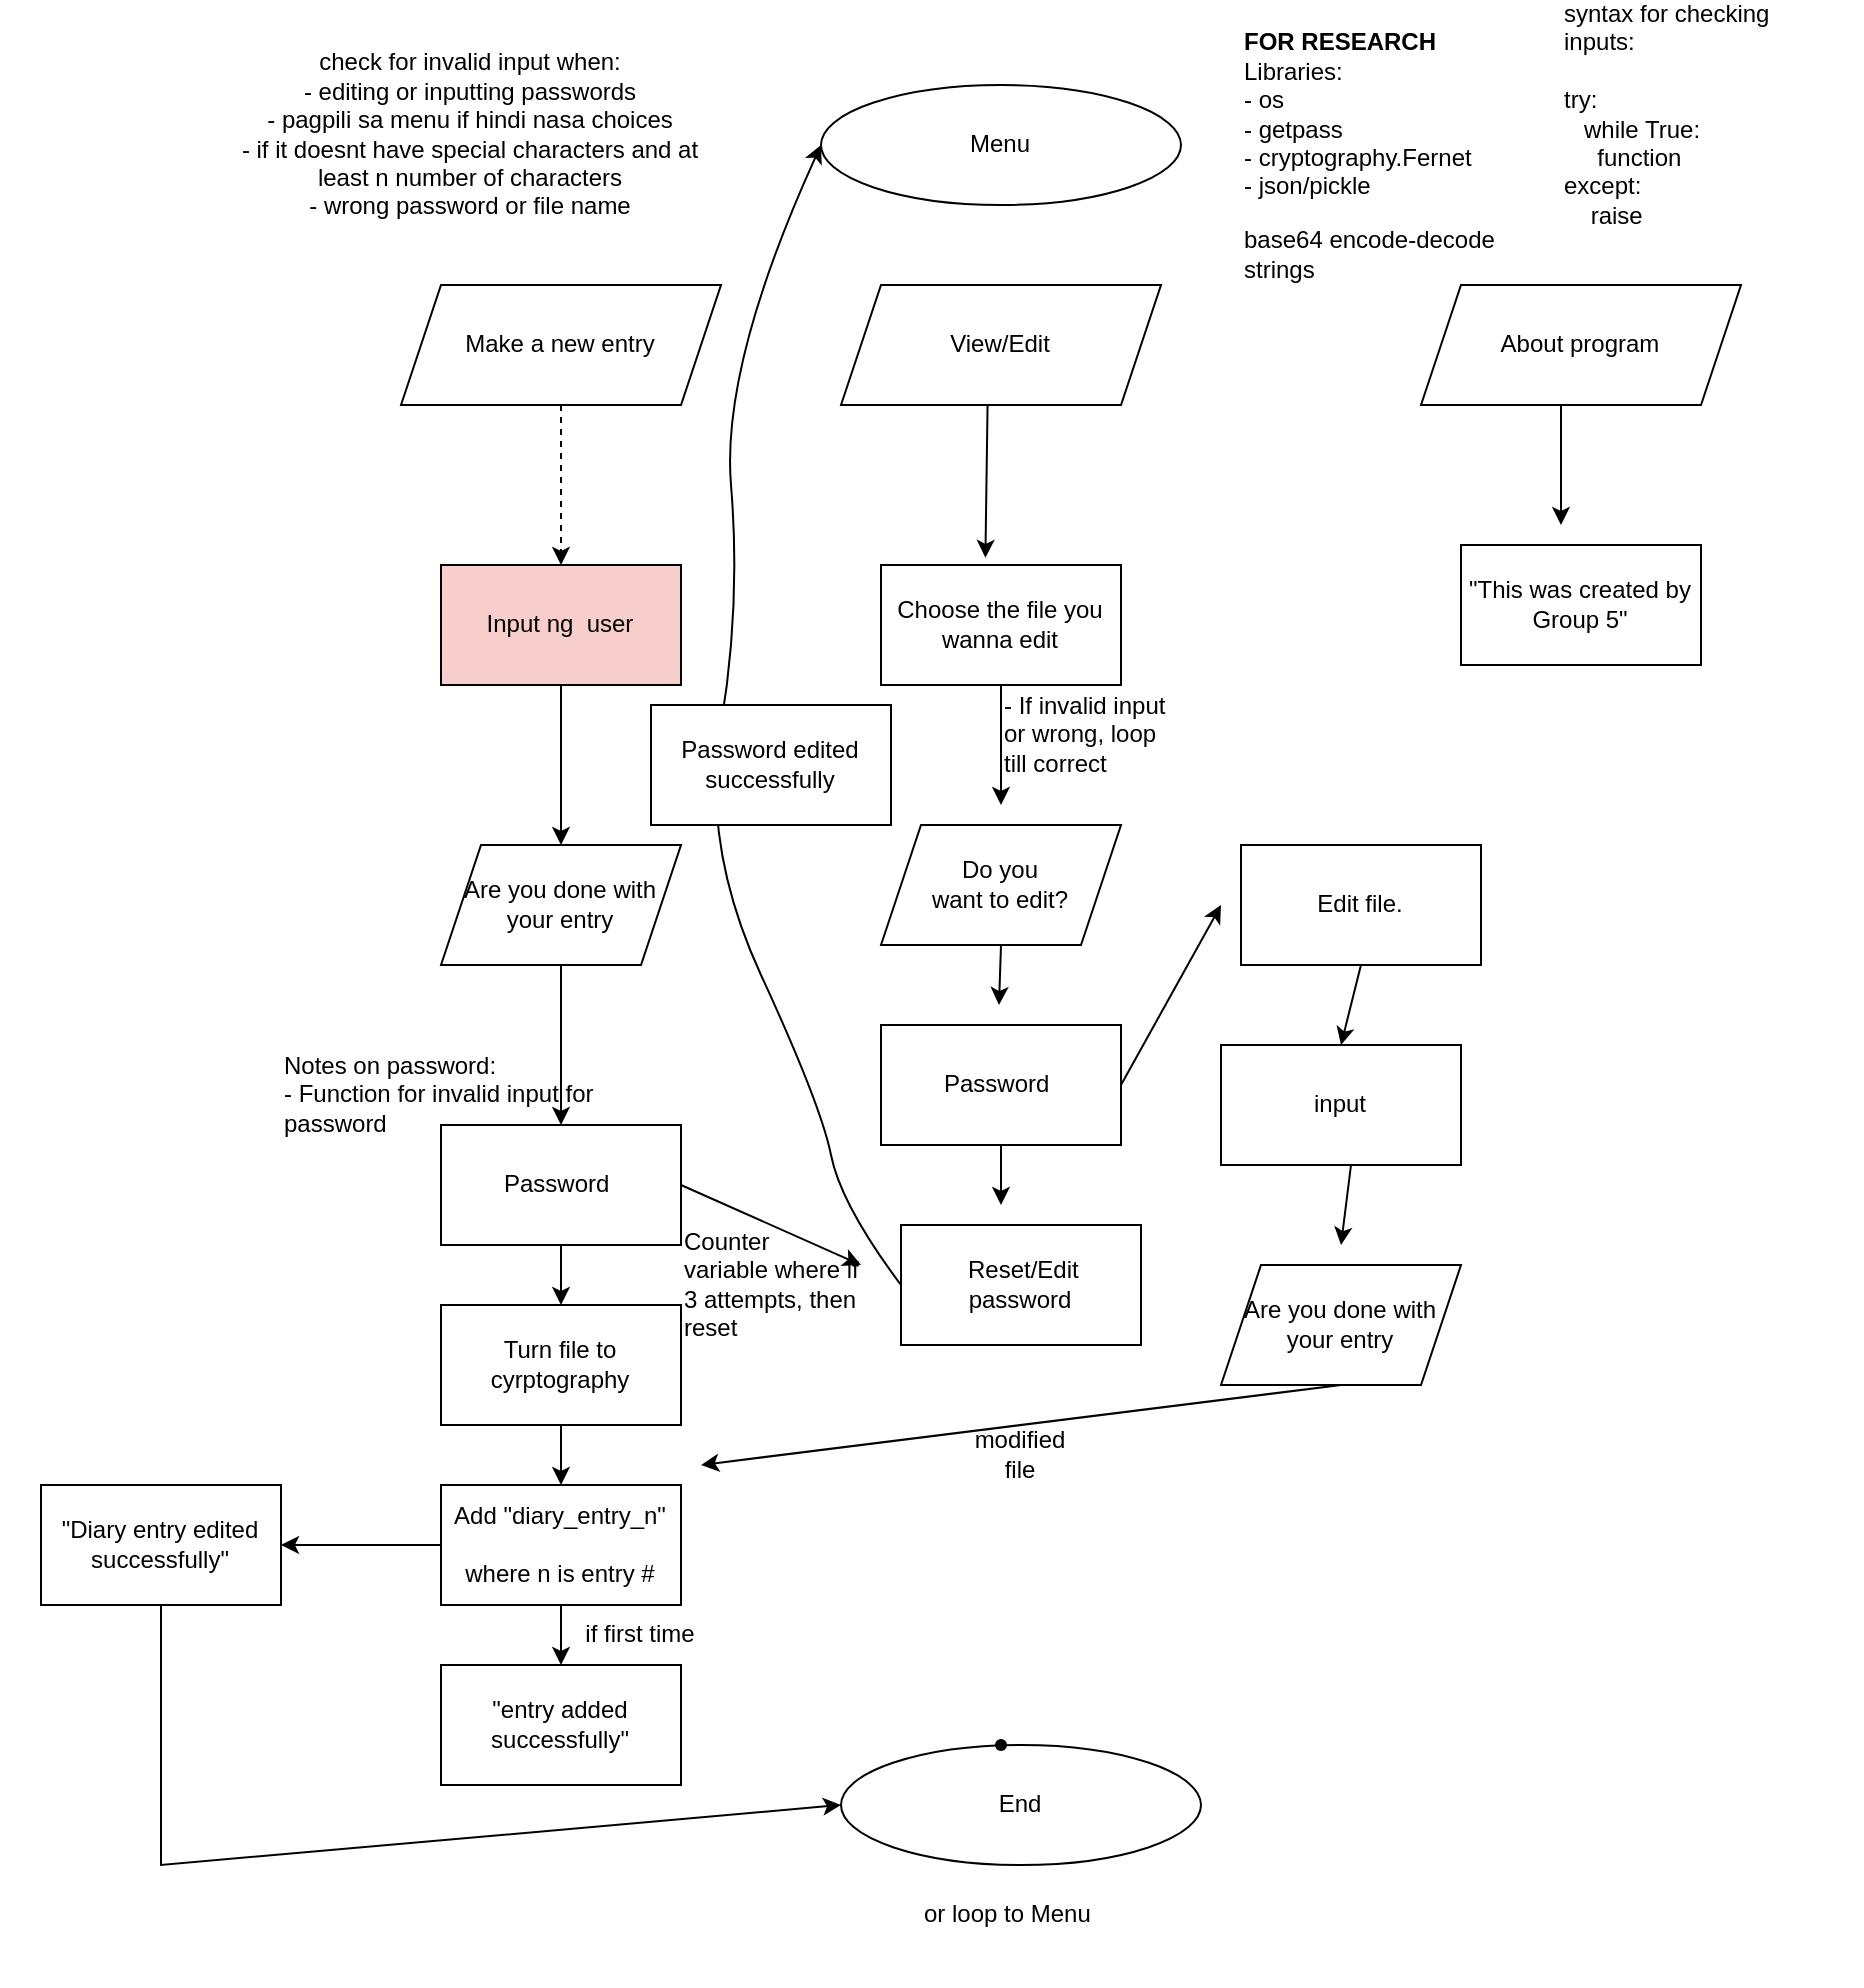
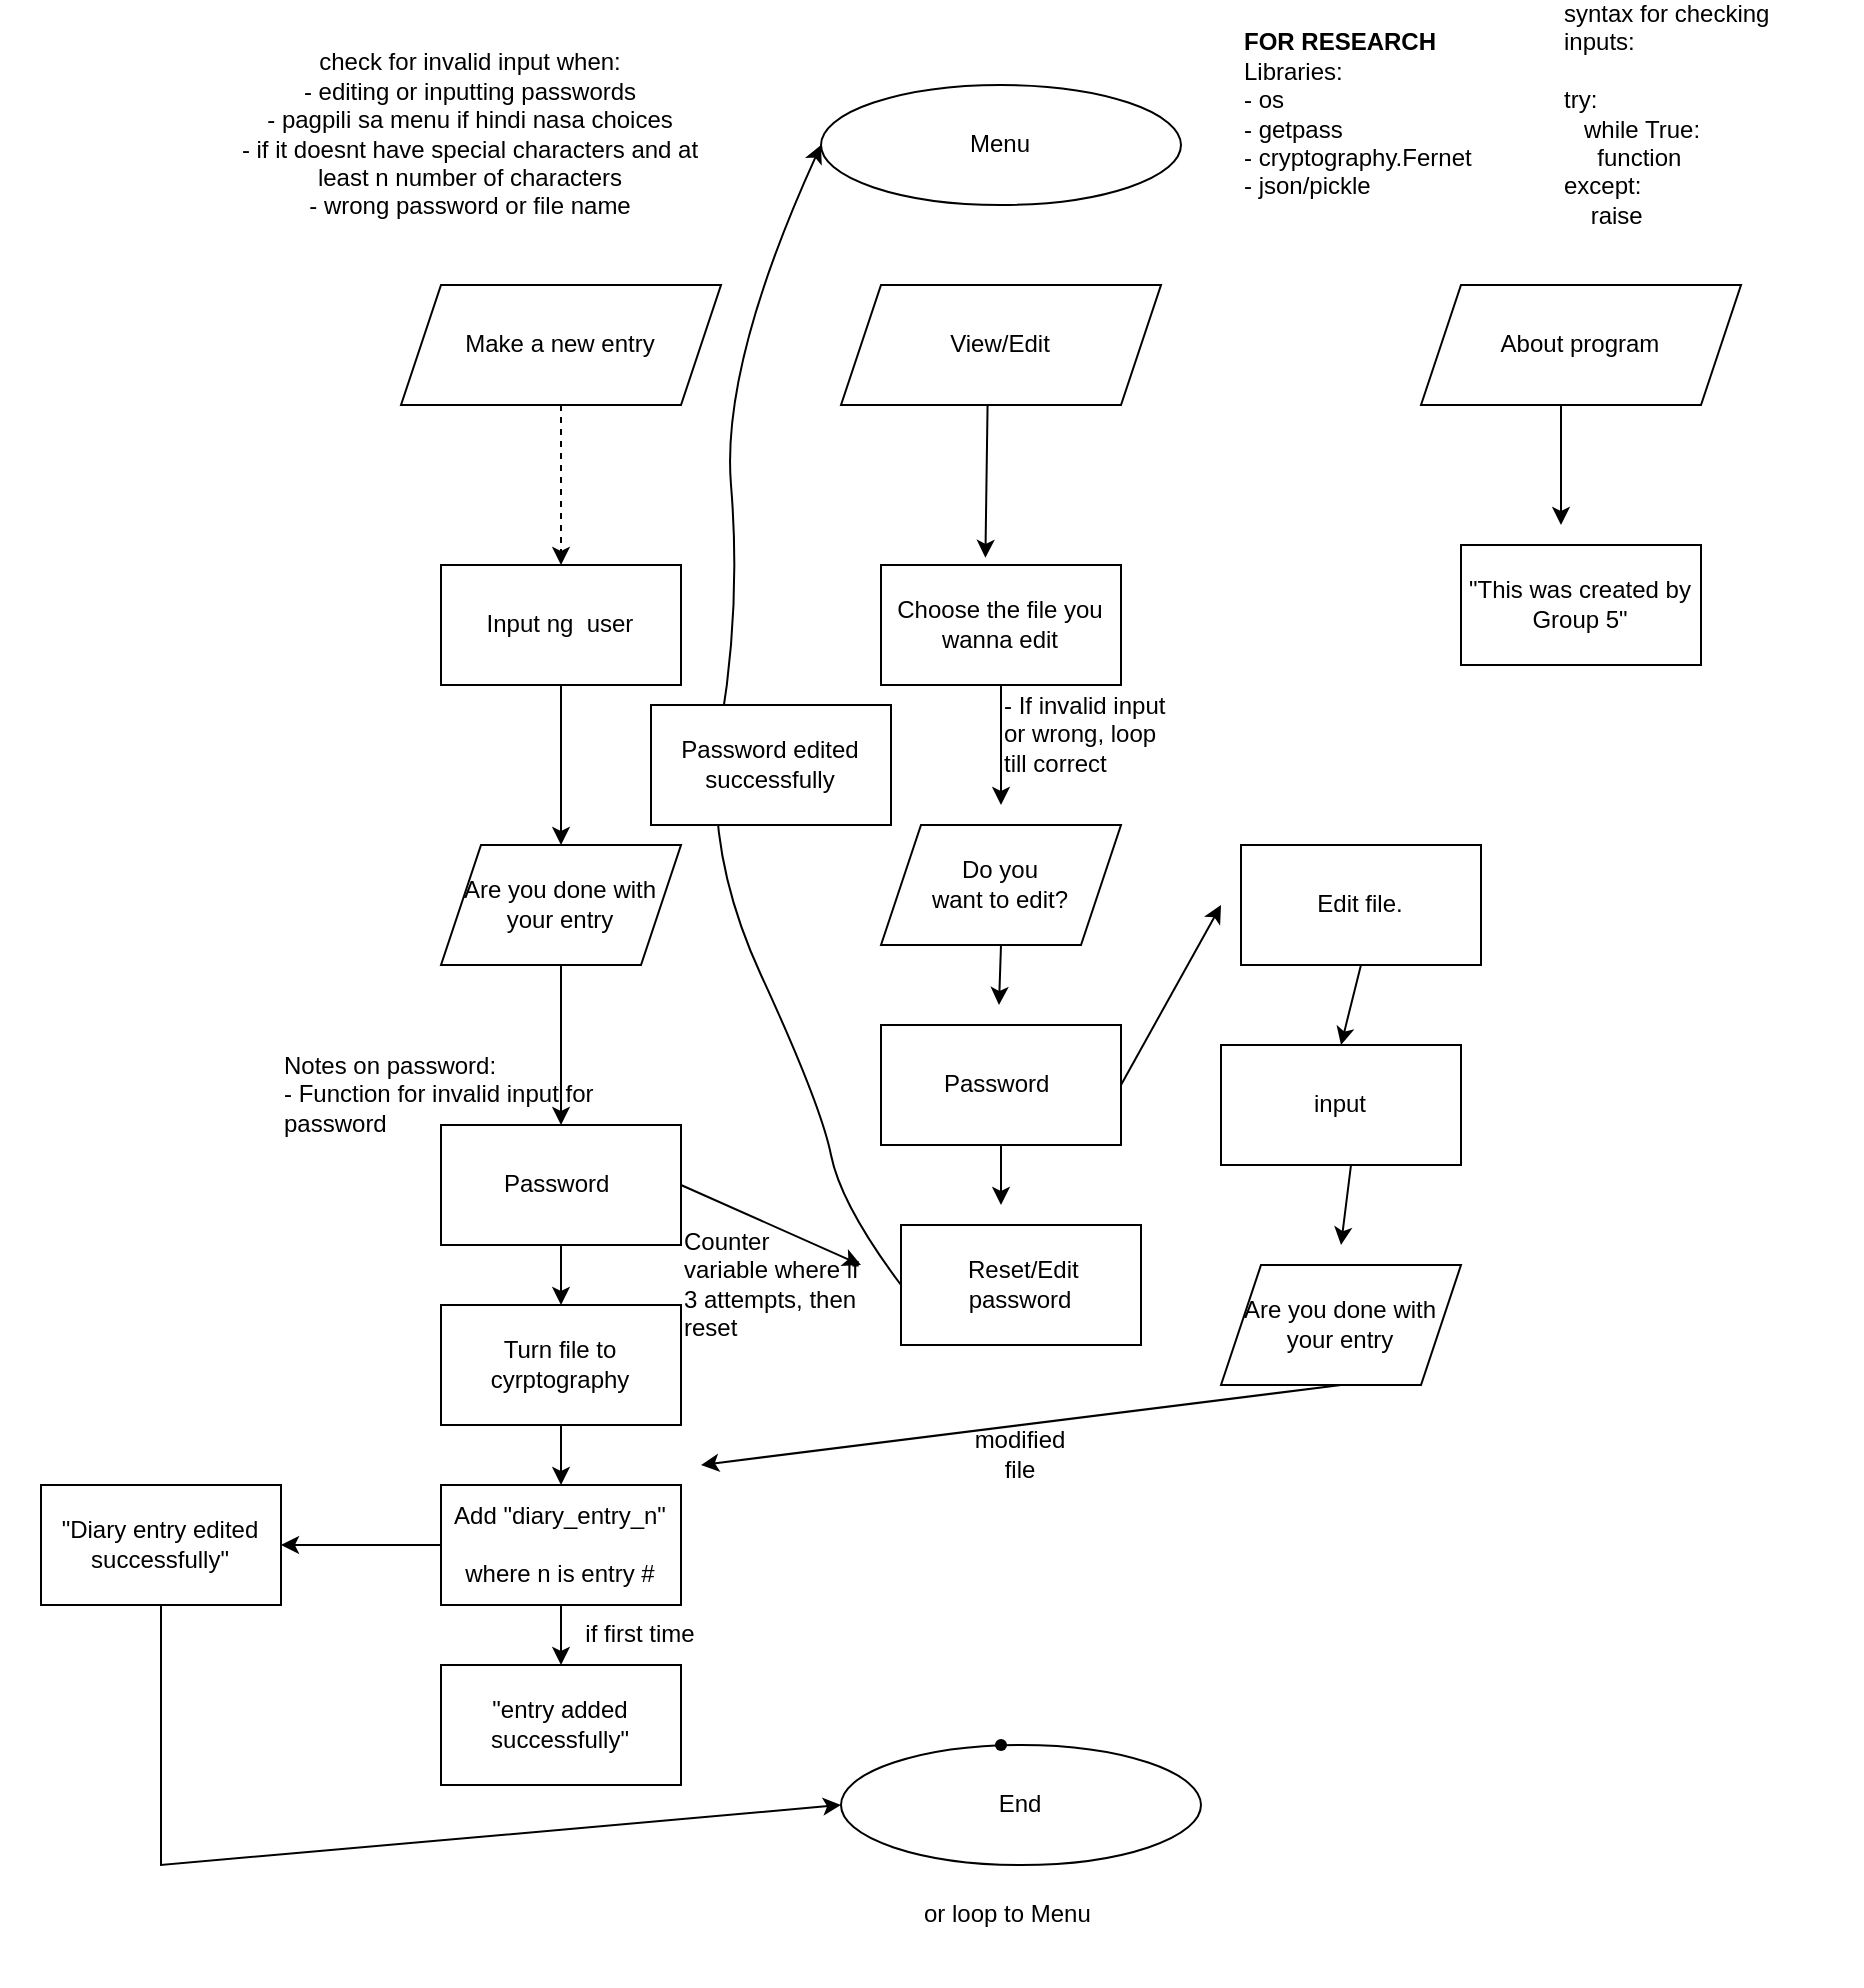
node "base64 encode-decode strings": removed
node "Input ng user": fillcolor #f8cecc -> #ffffff
